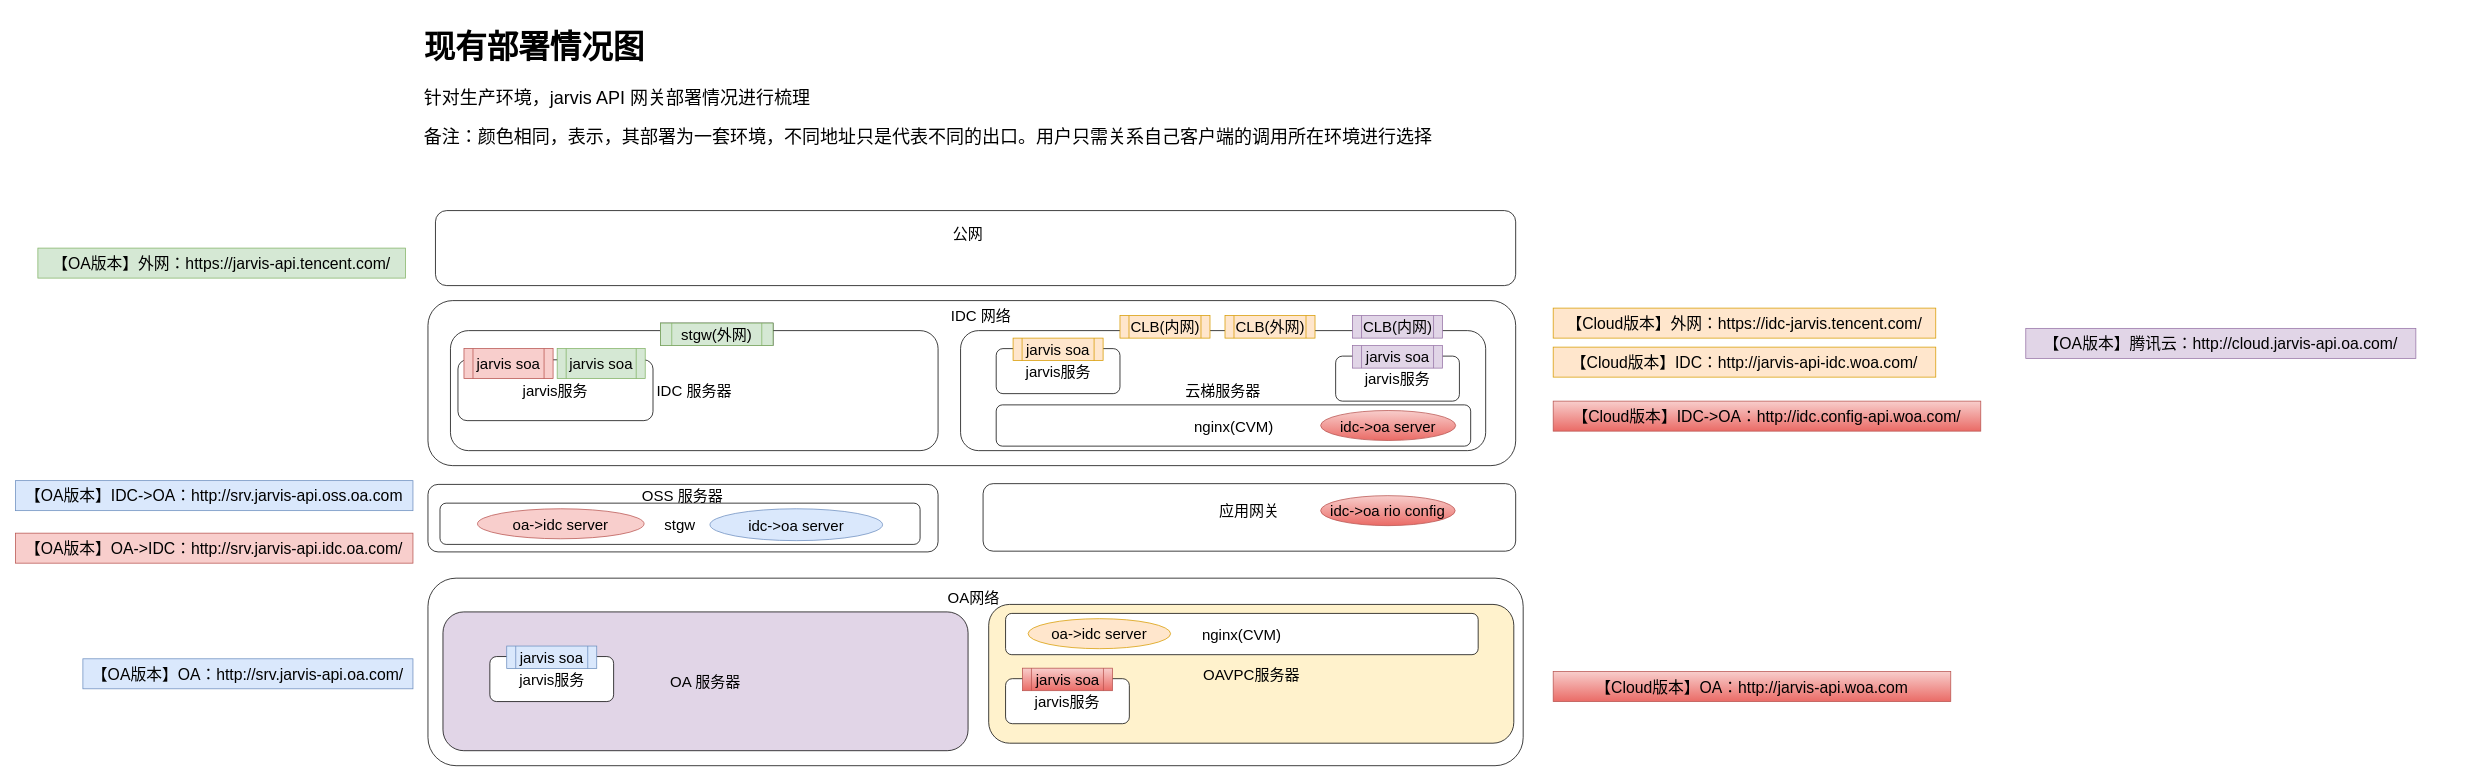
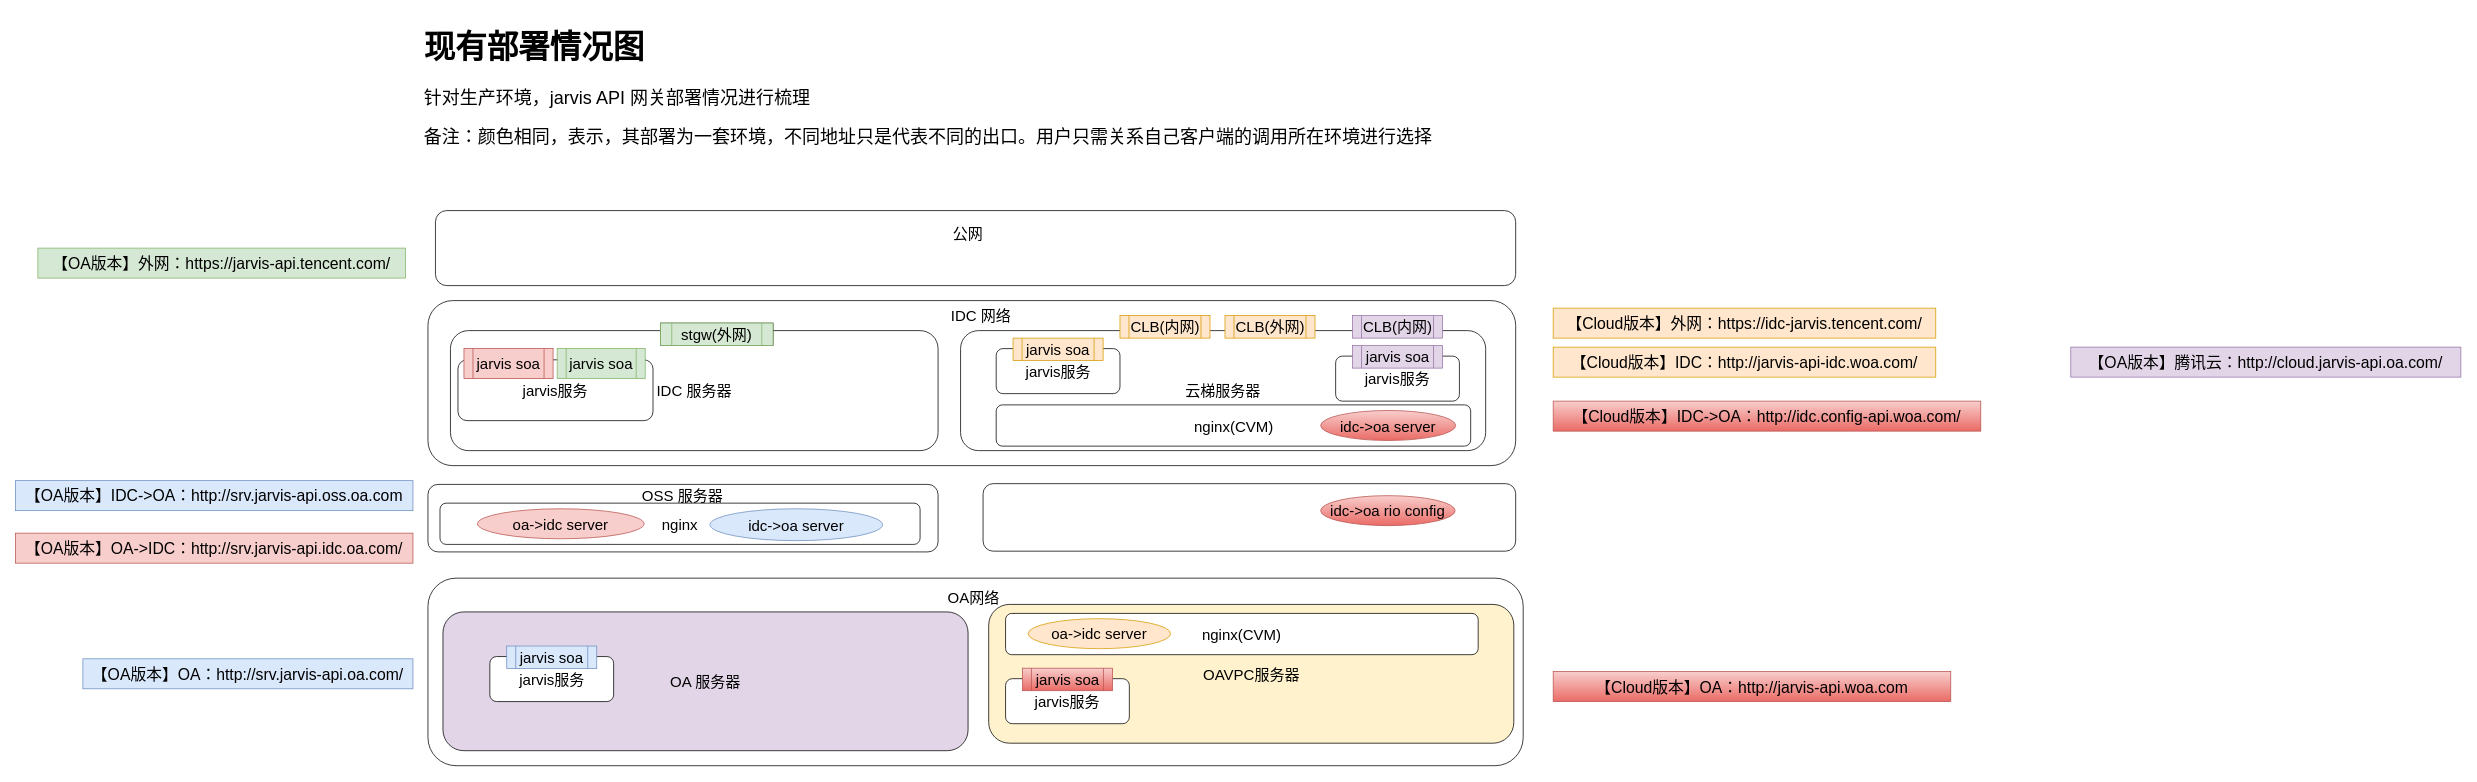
node "【OA版本】腾讯云：http://cloud.jarvis-api.oa.com/": moved (2220, 343) -> (2265, 362)
node "应用网关": removed
node "stgw": label "stgw" -> "nginx"
